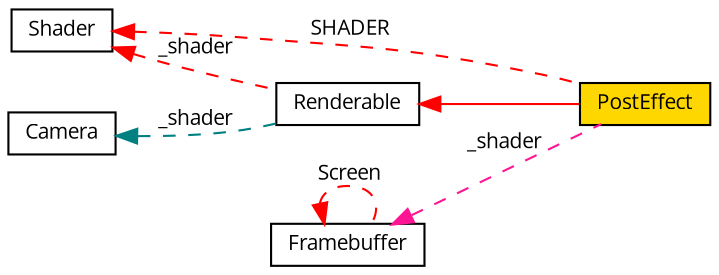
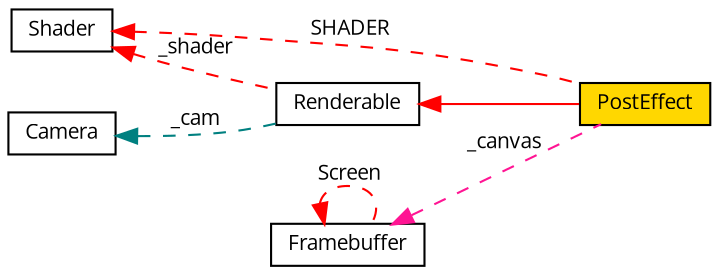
edge "Renderable" -> "Camera": label " _shader" -> " _cam"
edge "PostEffect" -> "Framebuffer": label " _shader" -> " _canvas"
